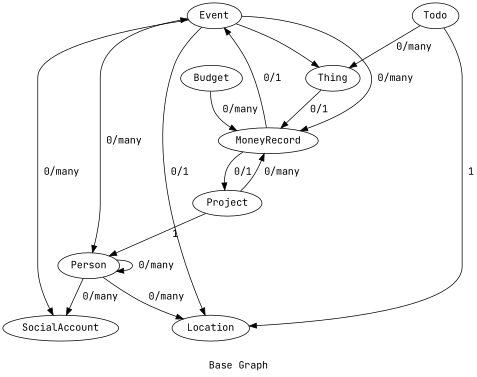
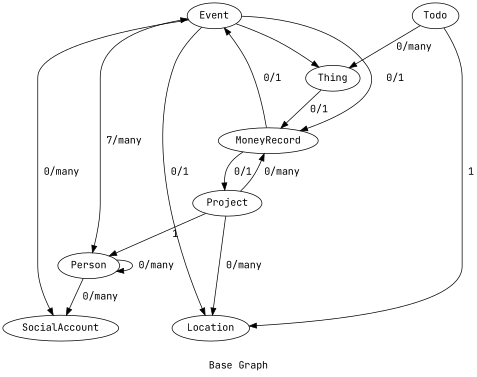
node "Budget": removed
edge "Event" -> "MoneyRecord": label " 0/many" -> " 0/1"
edge "Event" -- "Person": label " 0/many" -> " 7/many"
edge "Person" -> "Location": now "Project" -> "Location"
